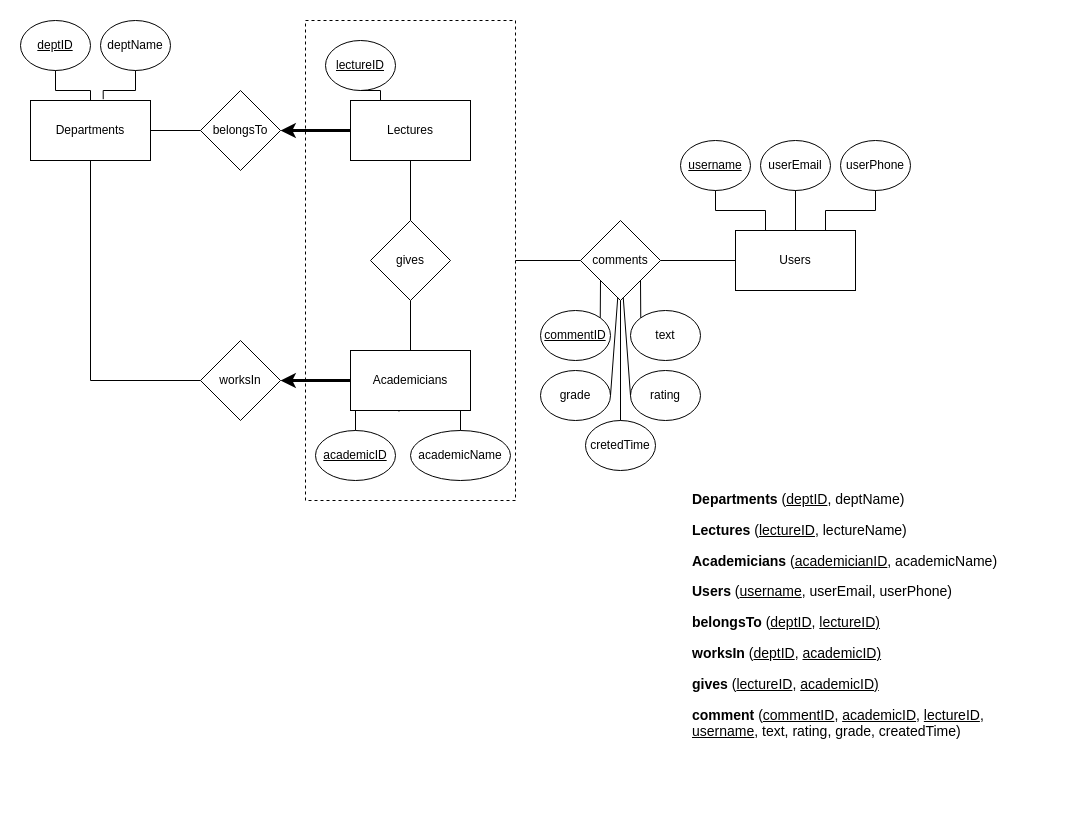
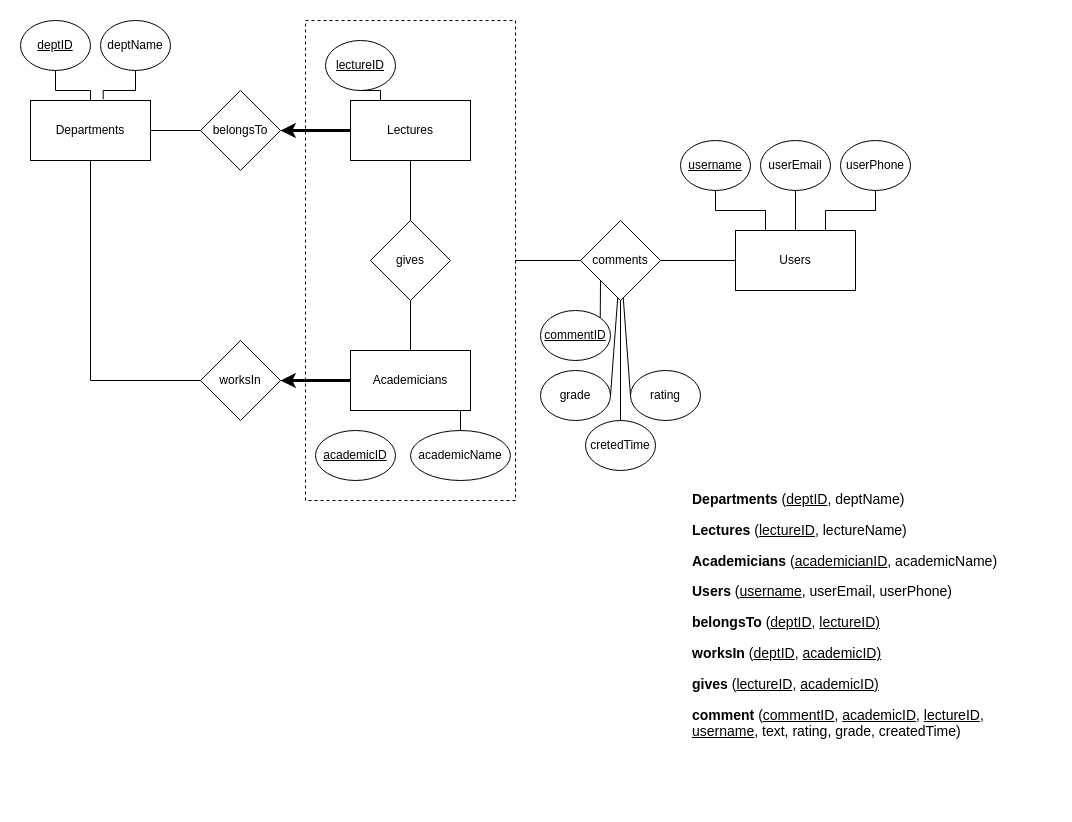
edge "comments" -- "text": removed
node "text": removed
edge "Academicians" -- "academicID": removed
